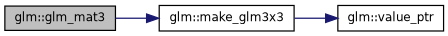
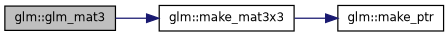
node "glm::make_glm3x3": label "glm::make_glm3x3" -> "glm::make_mat3x3"
node "glm::value_ptr": label "glm::value_ptr" -> "glm::make_ptr"
